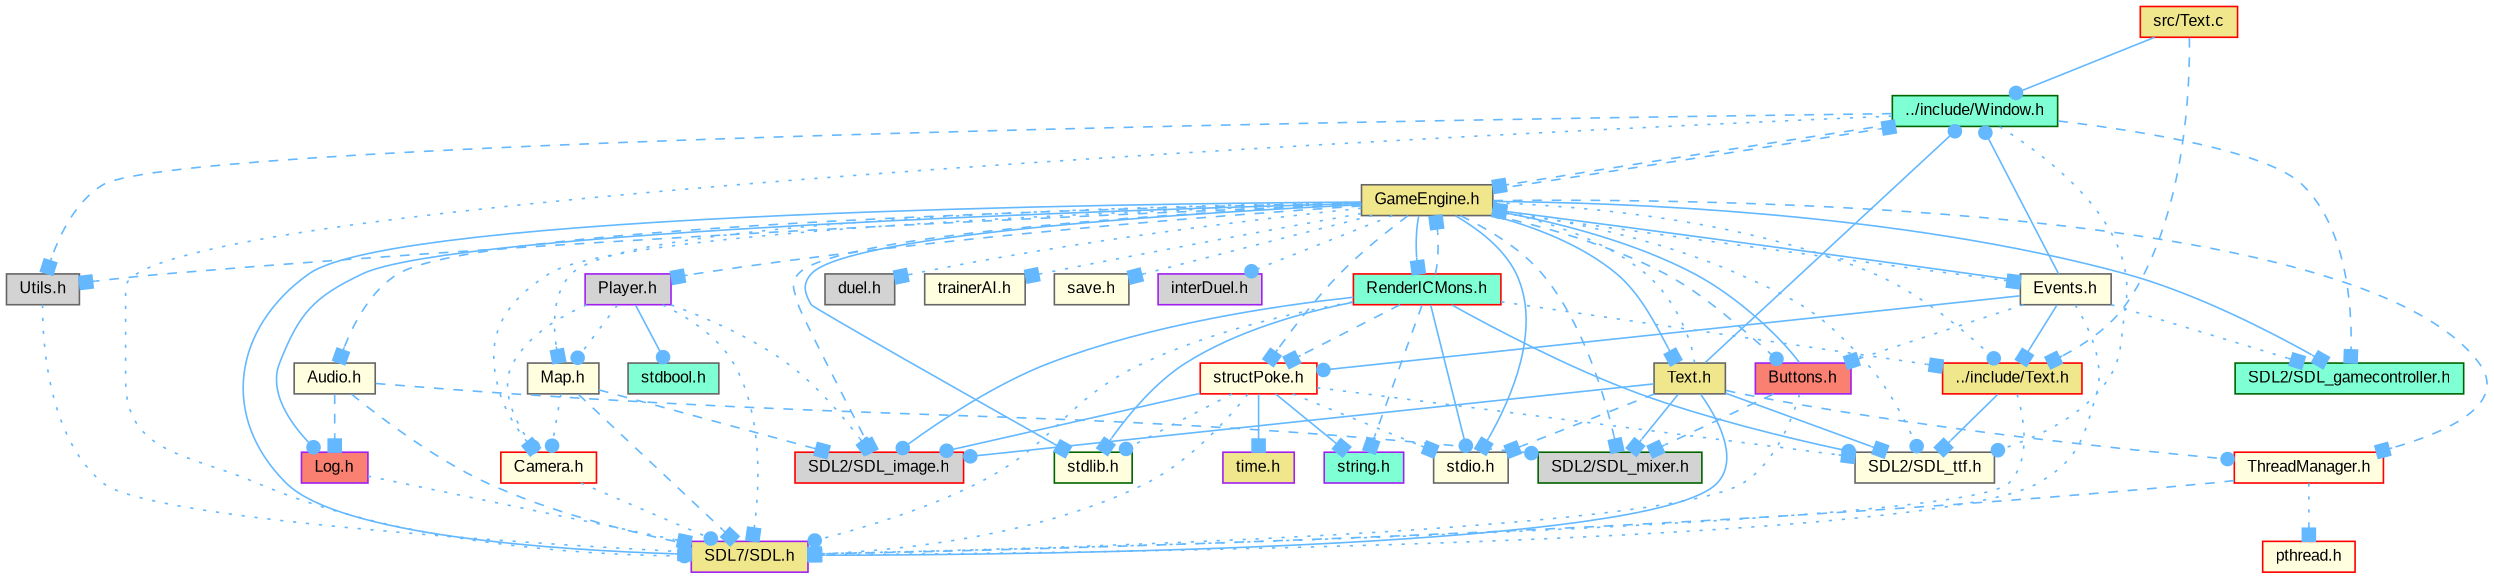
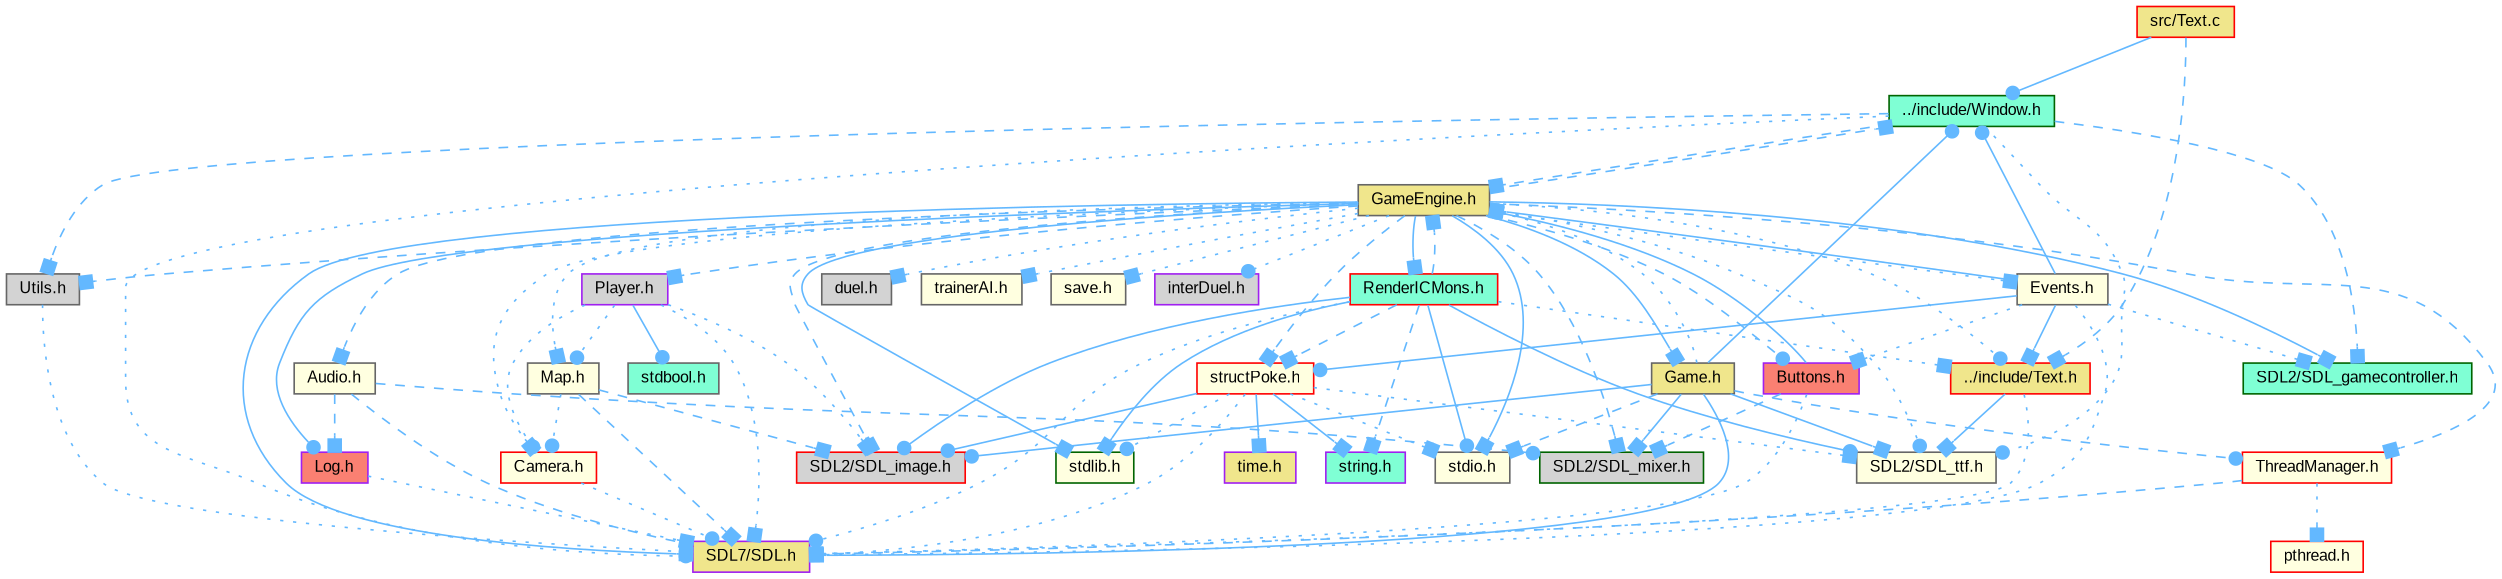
node "Text.h": label "Text.h" -> "Game.h"
